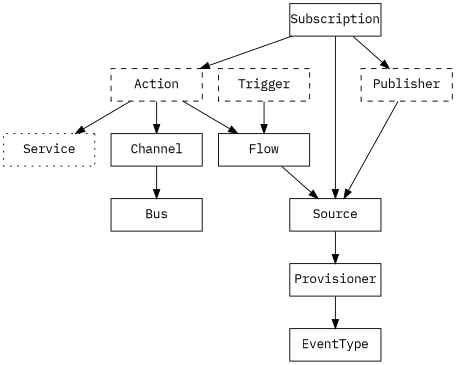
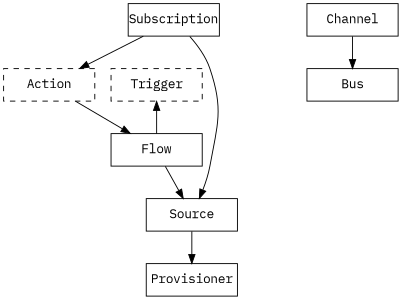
node "Publisher": removed
edge "Action" -> "Channel": removed
edge "Trigger" -> "Flow": reversed
node "Service": removed
node "EventType": removed
